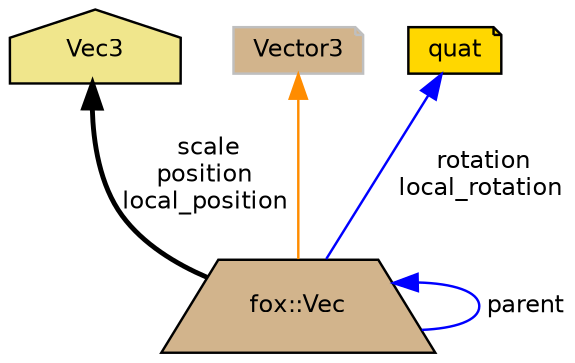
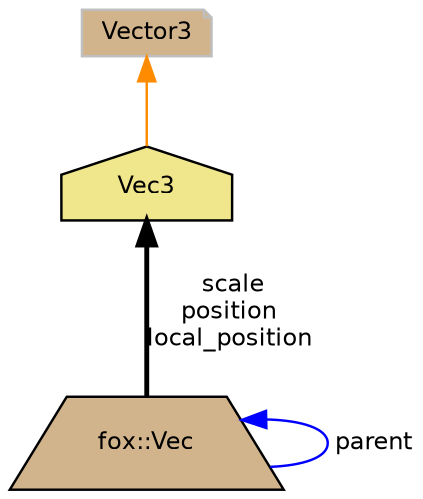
node "quat": removed
edge "fox::Vec" -> "Vector3": now "Vec3" -> "Vector3"
